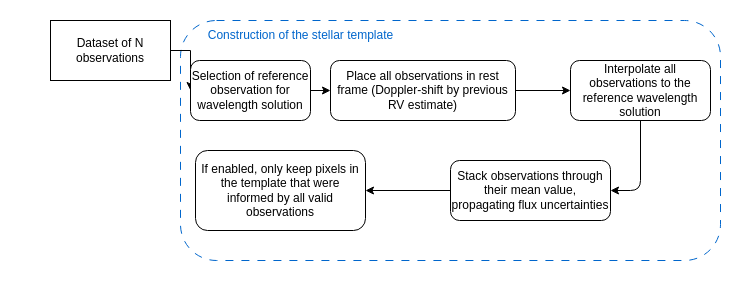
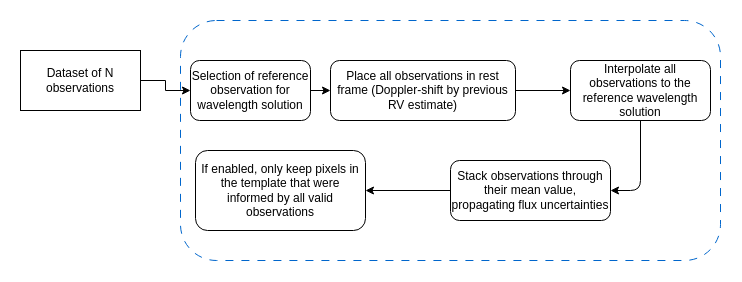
node "Construction of the stellar template": removed
node "Dataset of N observations": moved (111, 51) -> (81, 81)
